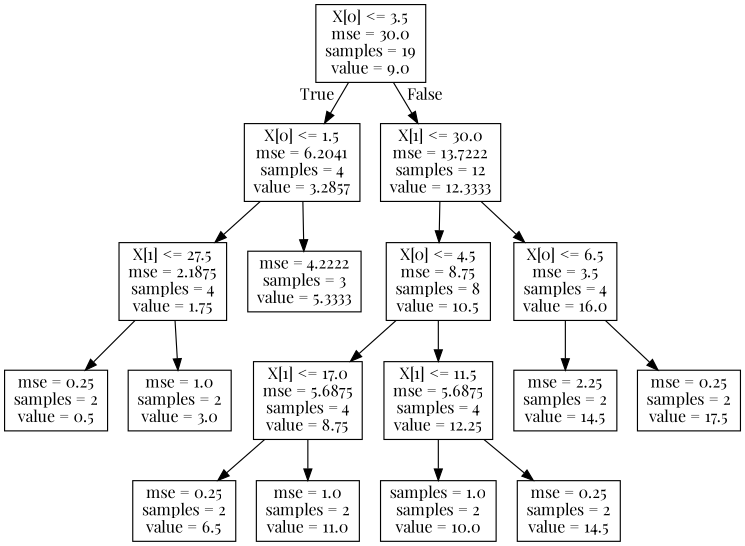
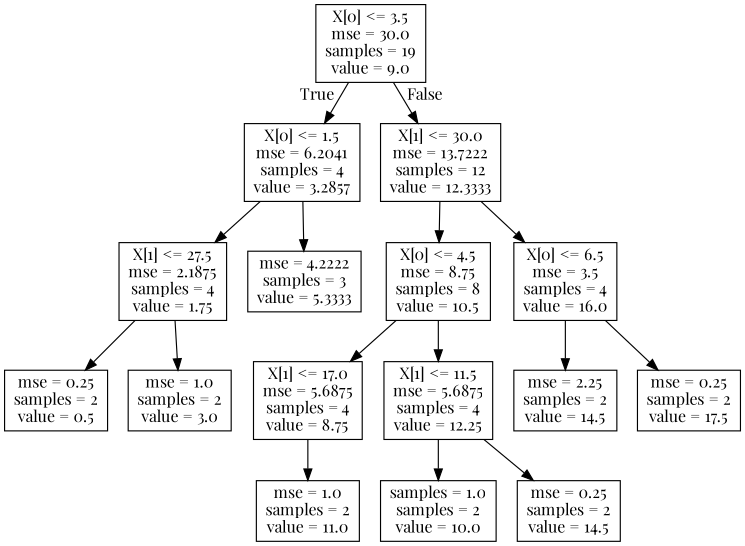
node "mse = 0.25 samples = 2 value = 6.5": removed
